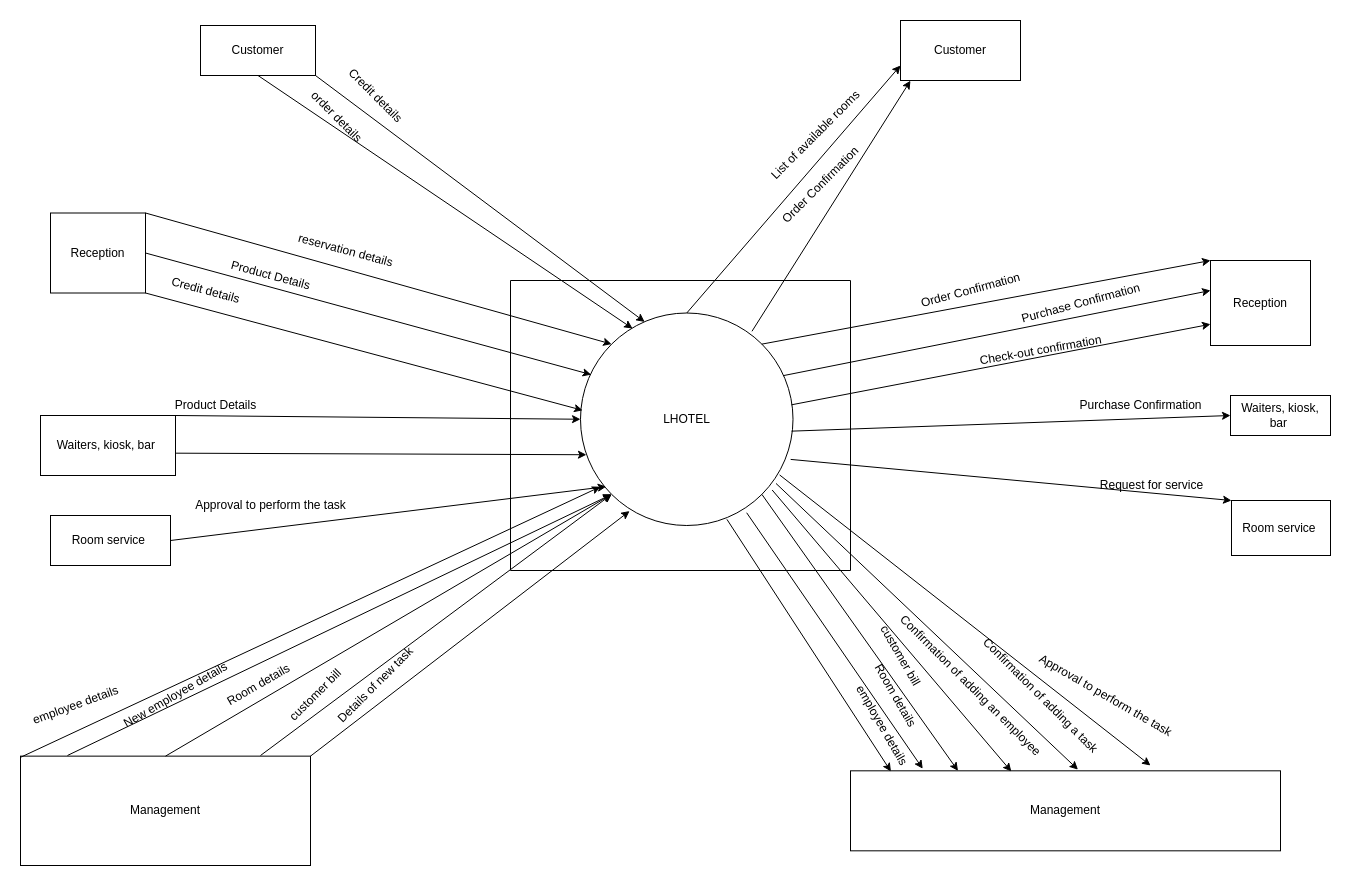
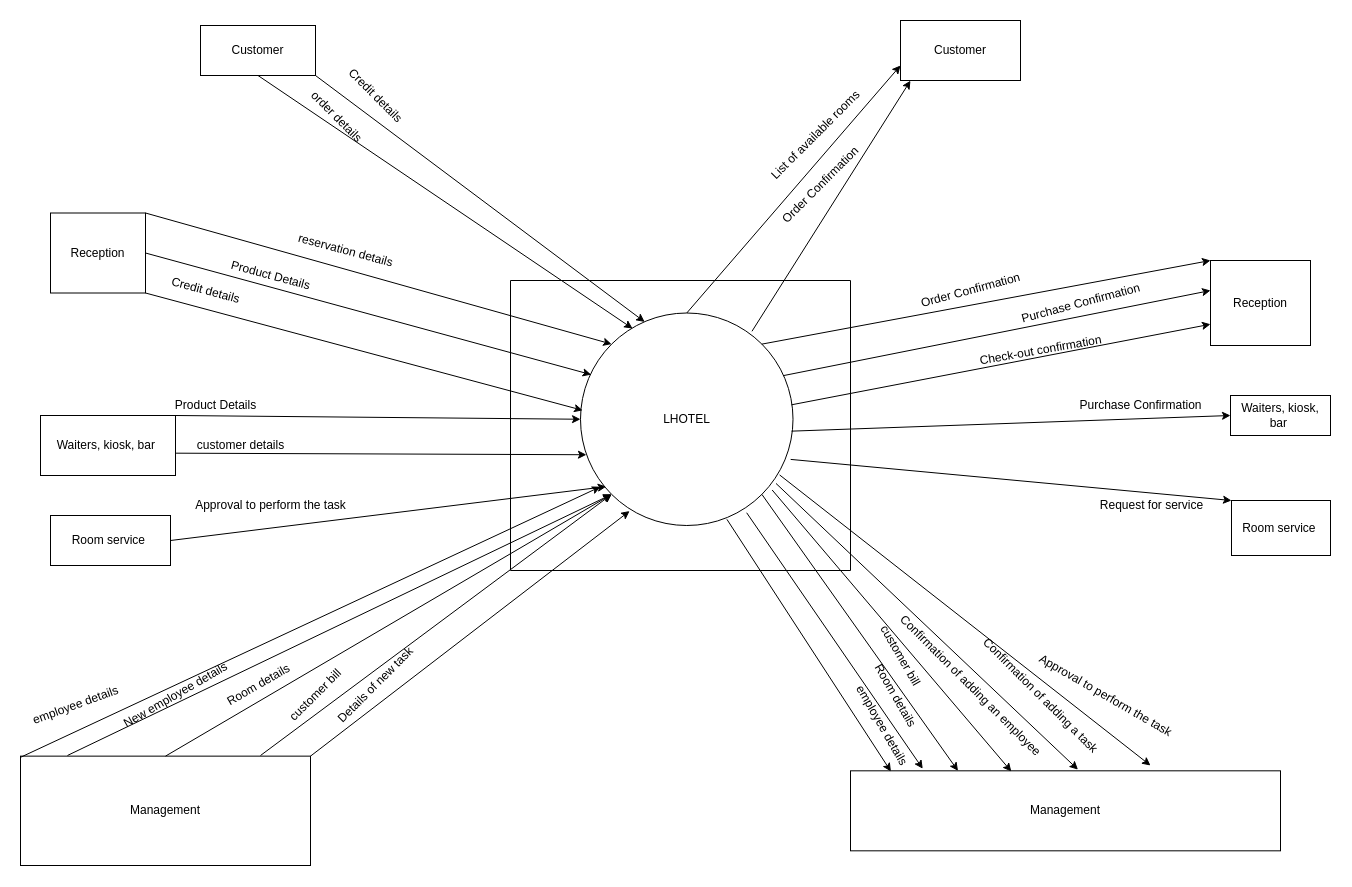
node "customer details": added
node "Request for service": moved (1152, 486) -> (1152, 506)
